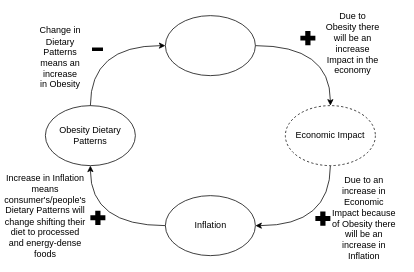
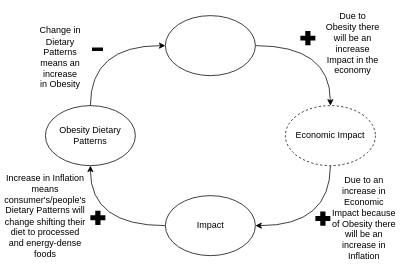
node "Inflation": label "Inflation" -> "Impact"
